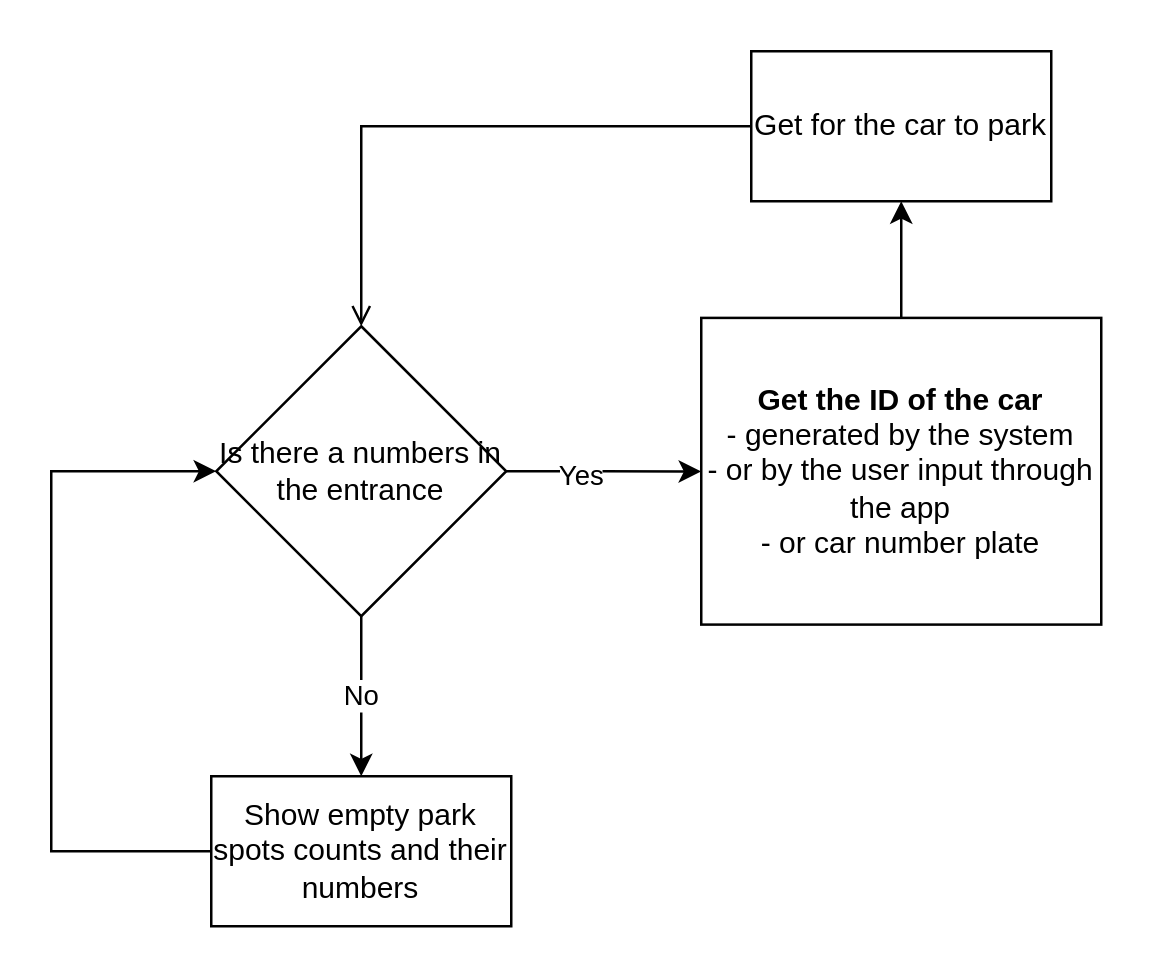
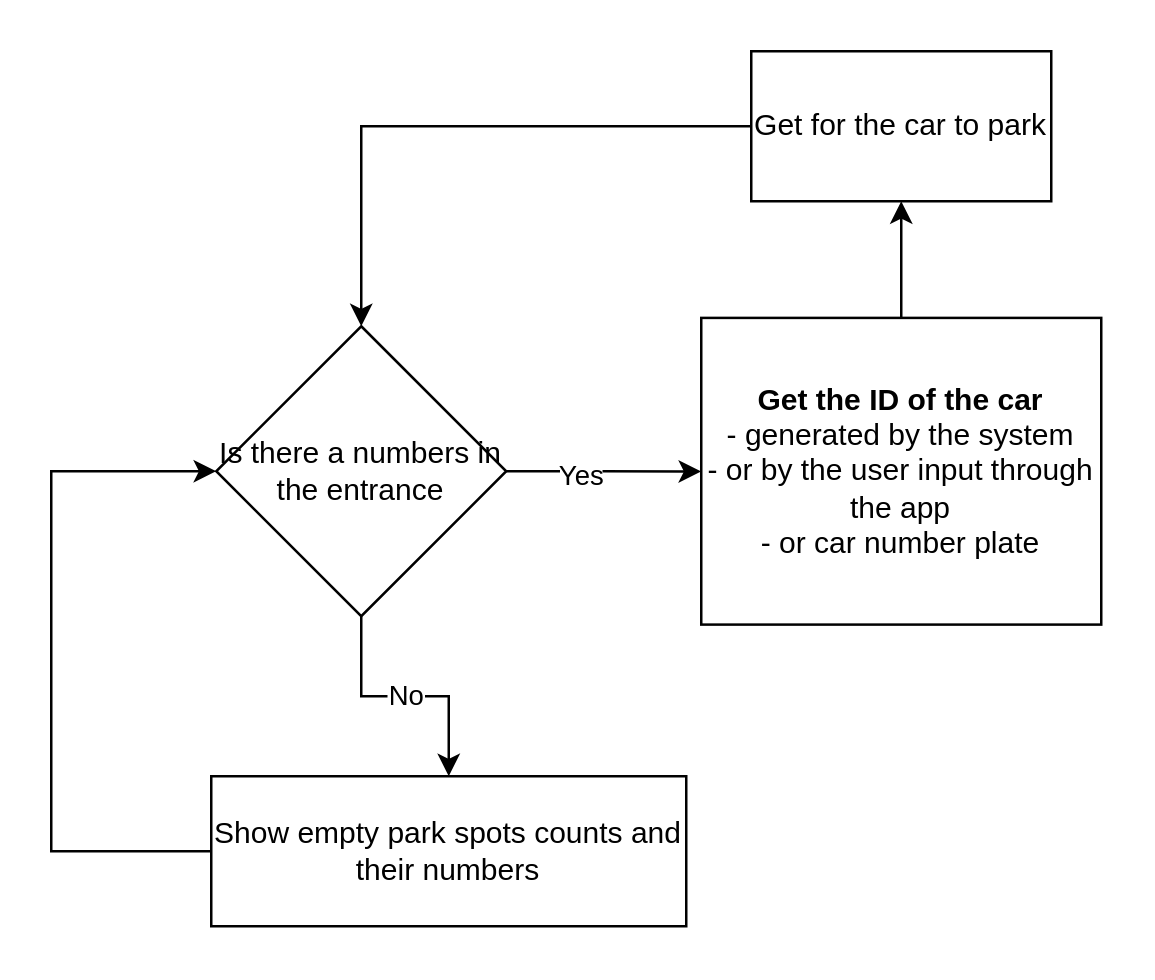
edge "Get for the car to park" -> "Is there a numbers in the entrance": arrowhead open -> classic
node "Show empty park spots counts and their numbers": size 300x150 -> 475x150
